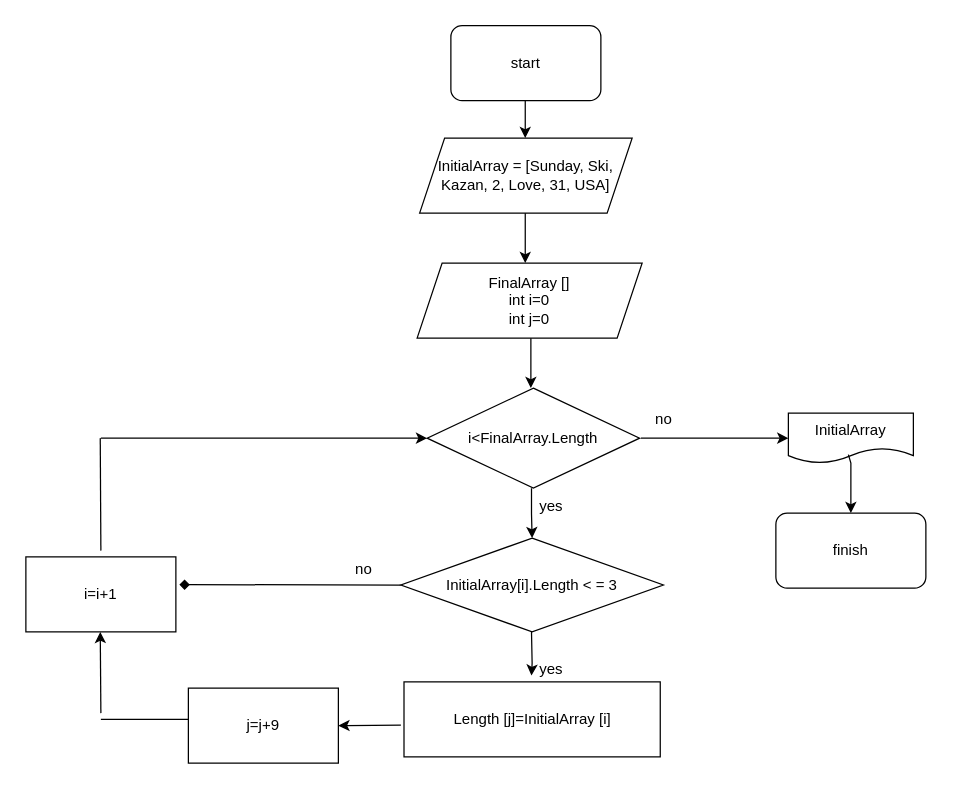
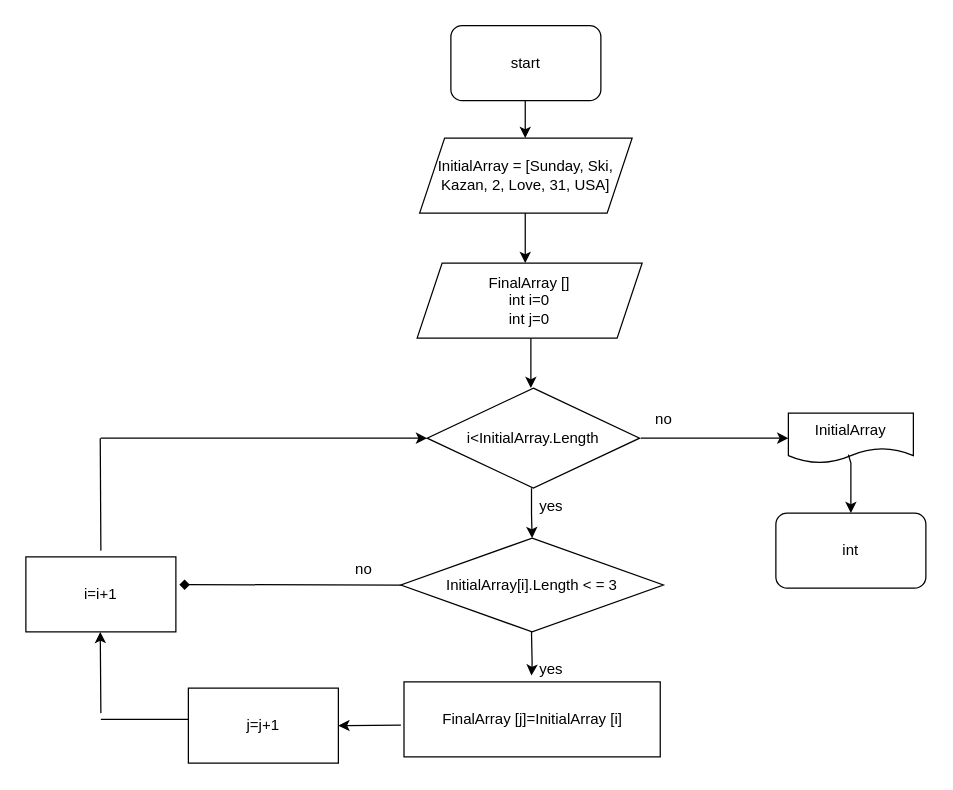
node "i<FinalArray.Length": label "i<FinalArray.Length" -> "i<InitialArray.Length"
node "finish": label "finish" -> "int"
node "Length [j]=InitialArray [i]": label "Length [j]=InitialArray [i]" -> "FinalArray [j]=InitialArray [i]"
node "j=j+9": label "j=j+9" -> "j=j+1"
